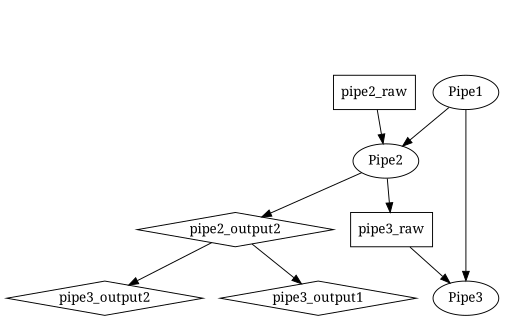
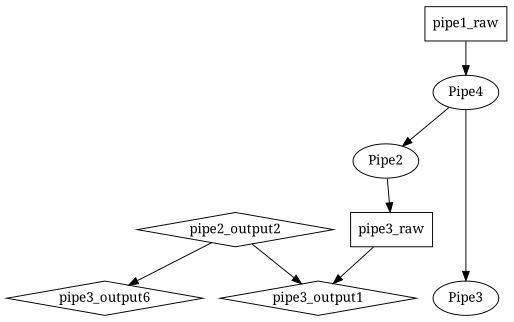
node "pipe1_raw": added
node "pipe2_raw": removed
node "Pipe1": label "Pipe1" -> "Pipe4"
edge "Pipe2" -> "pipe2_output2": removed
edge "pipe3_raw" -> "Pipe3": now "pipe3_raw" -> "pipe3_output1"
node "pipe3_output2": label "pipe3_output2" -> "pipe3_output6"
